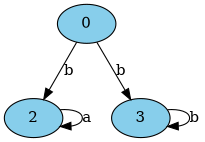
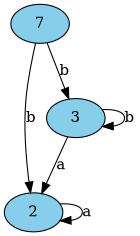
node "0": label "0" -> "7"
edge "3" -> "2": added, label "a"
